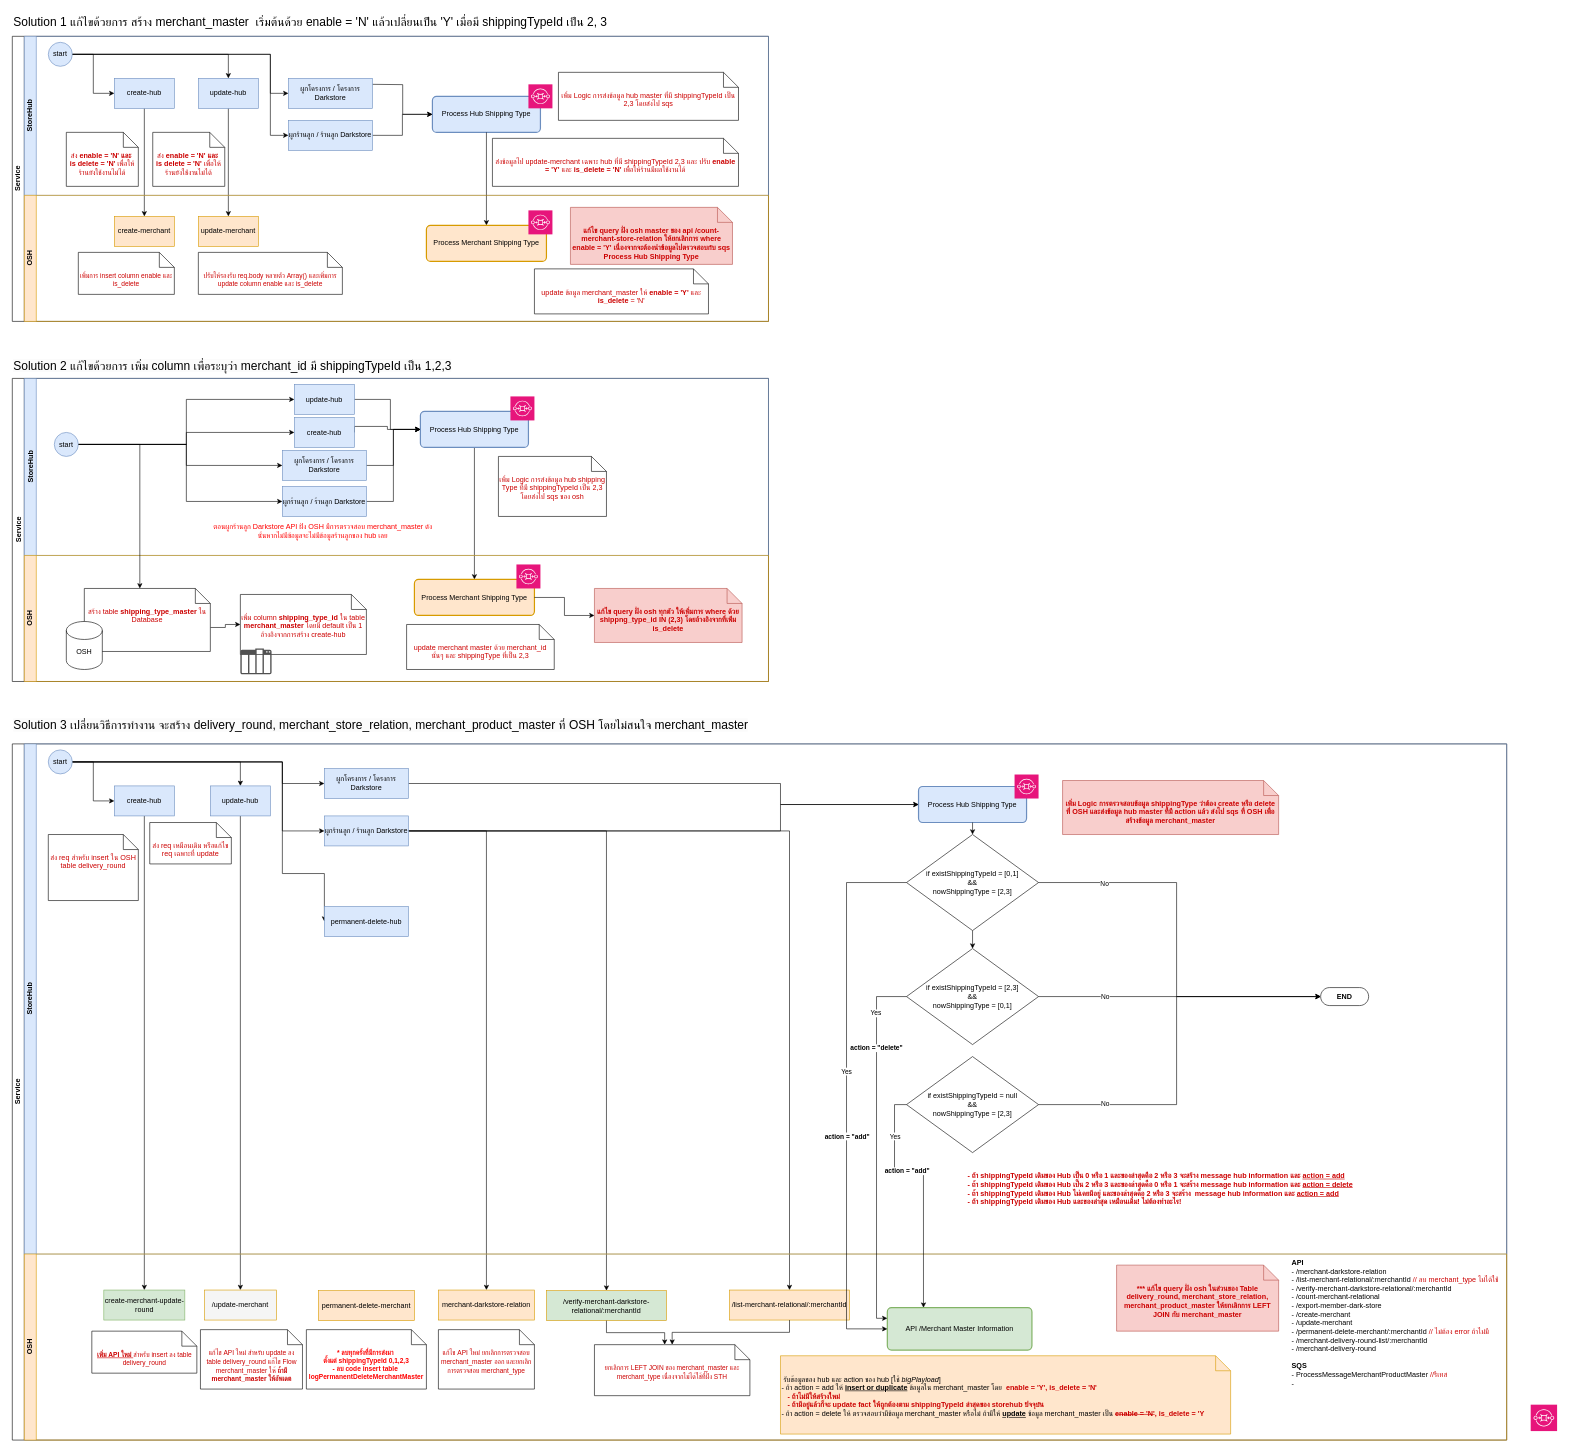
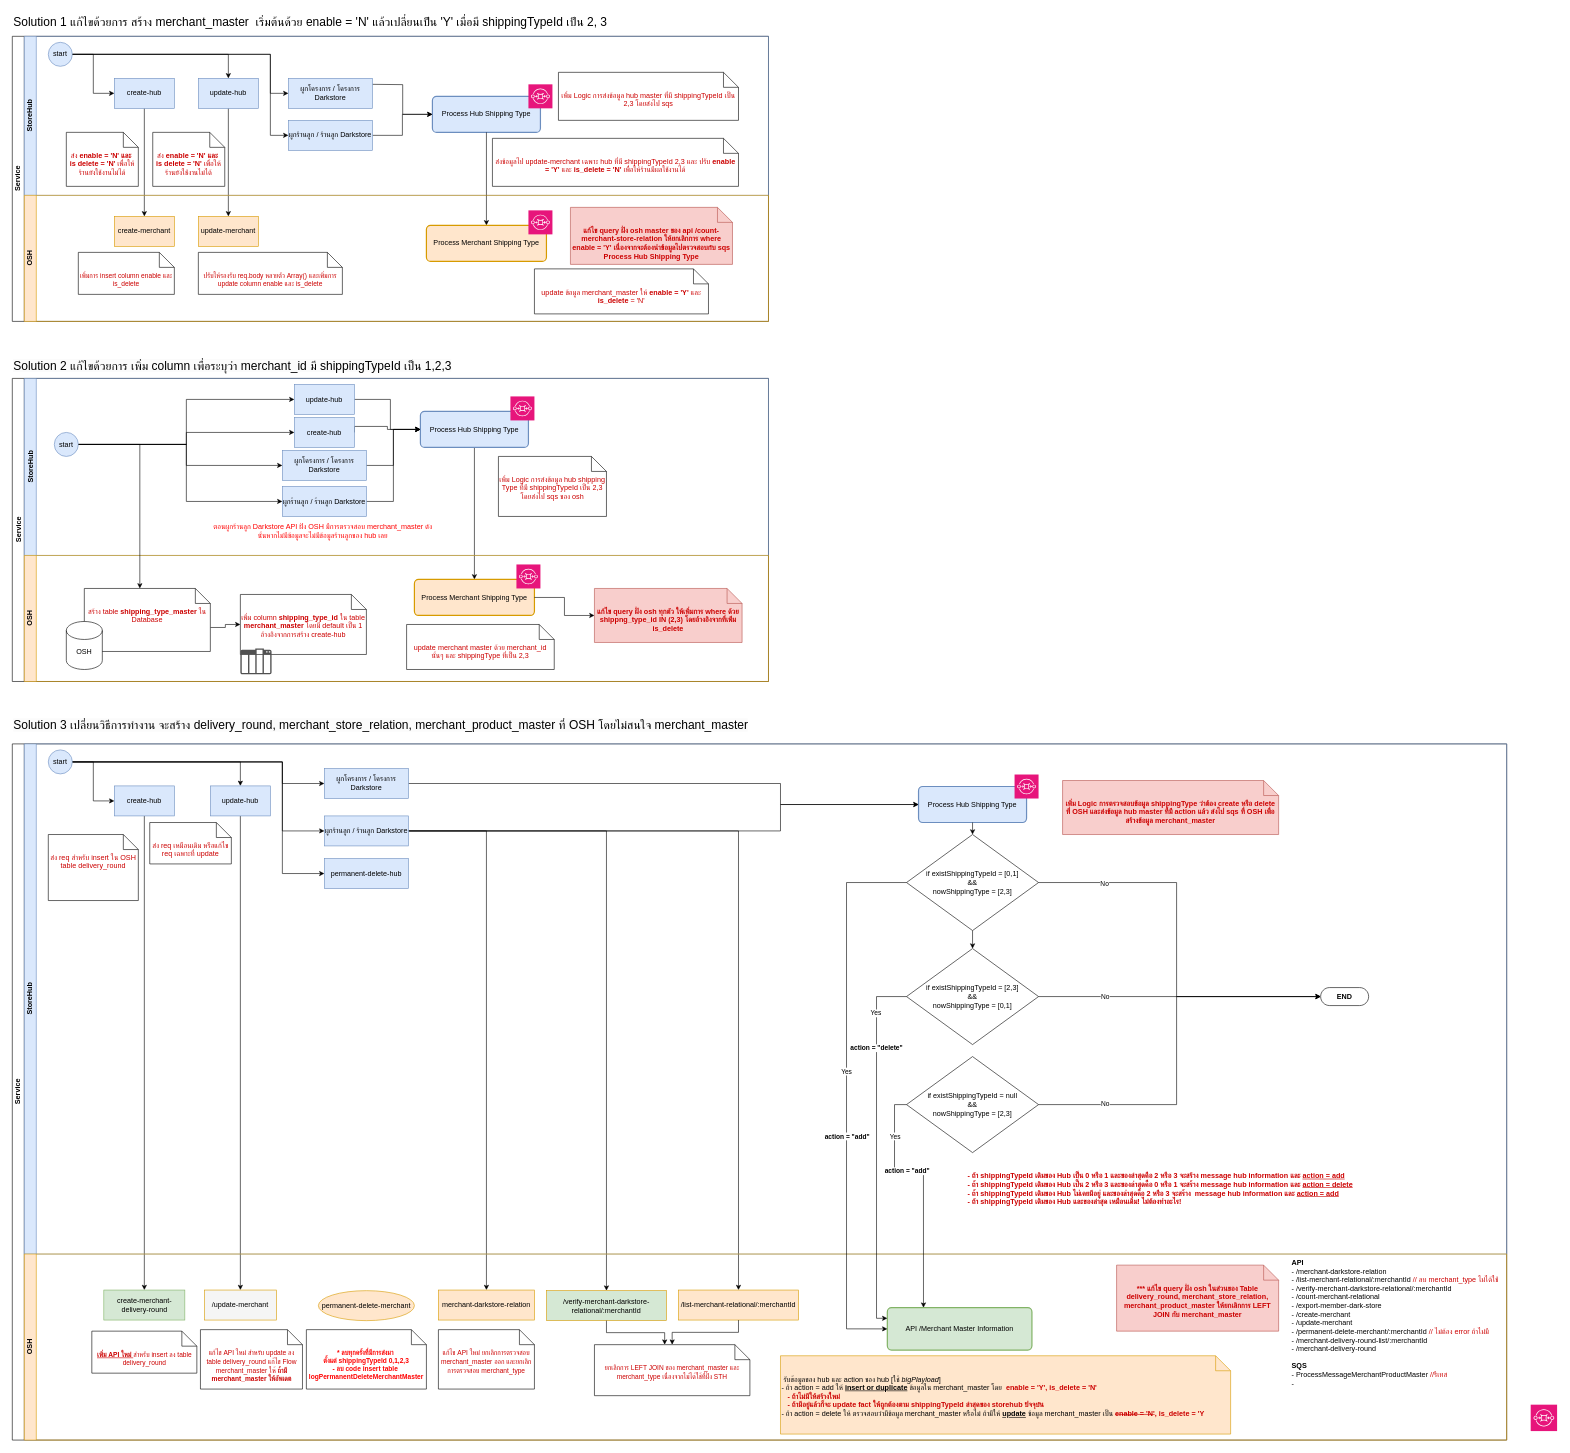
node "permanent-delete-hub": moved (366, 921) -> (366, 873)
node "create-merchant-update-round": label "create-merchant-update-round" -> "create-merchant-delivery-round"
node "permanent-delete-merchant": shape rectangle -> ellipse
node "/list-merchant-relational/:merchantId": moved (789, 1305) -> (738, 1305)
